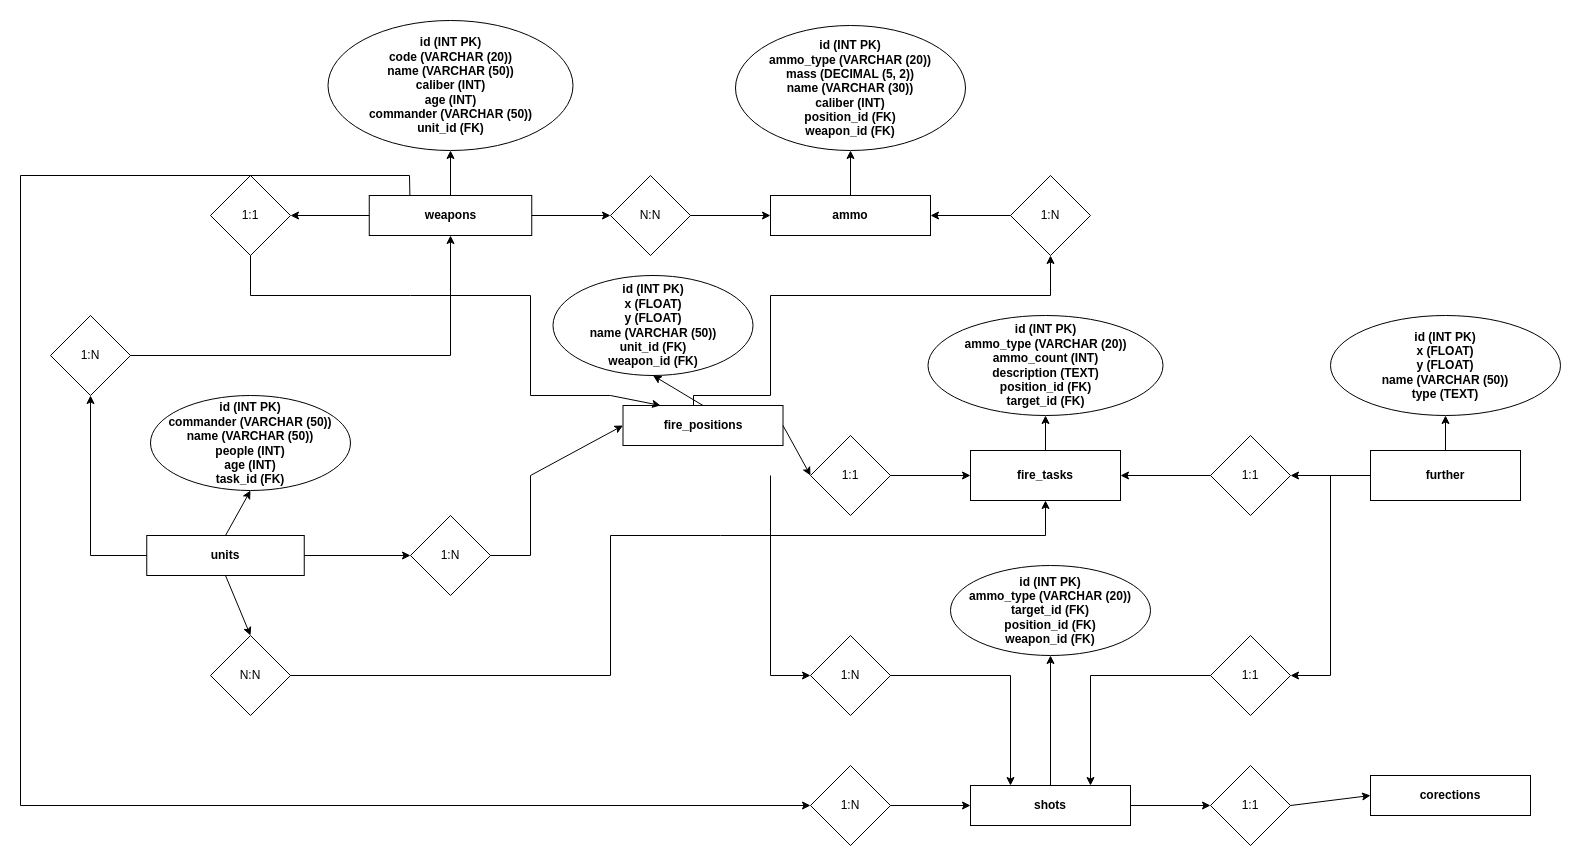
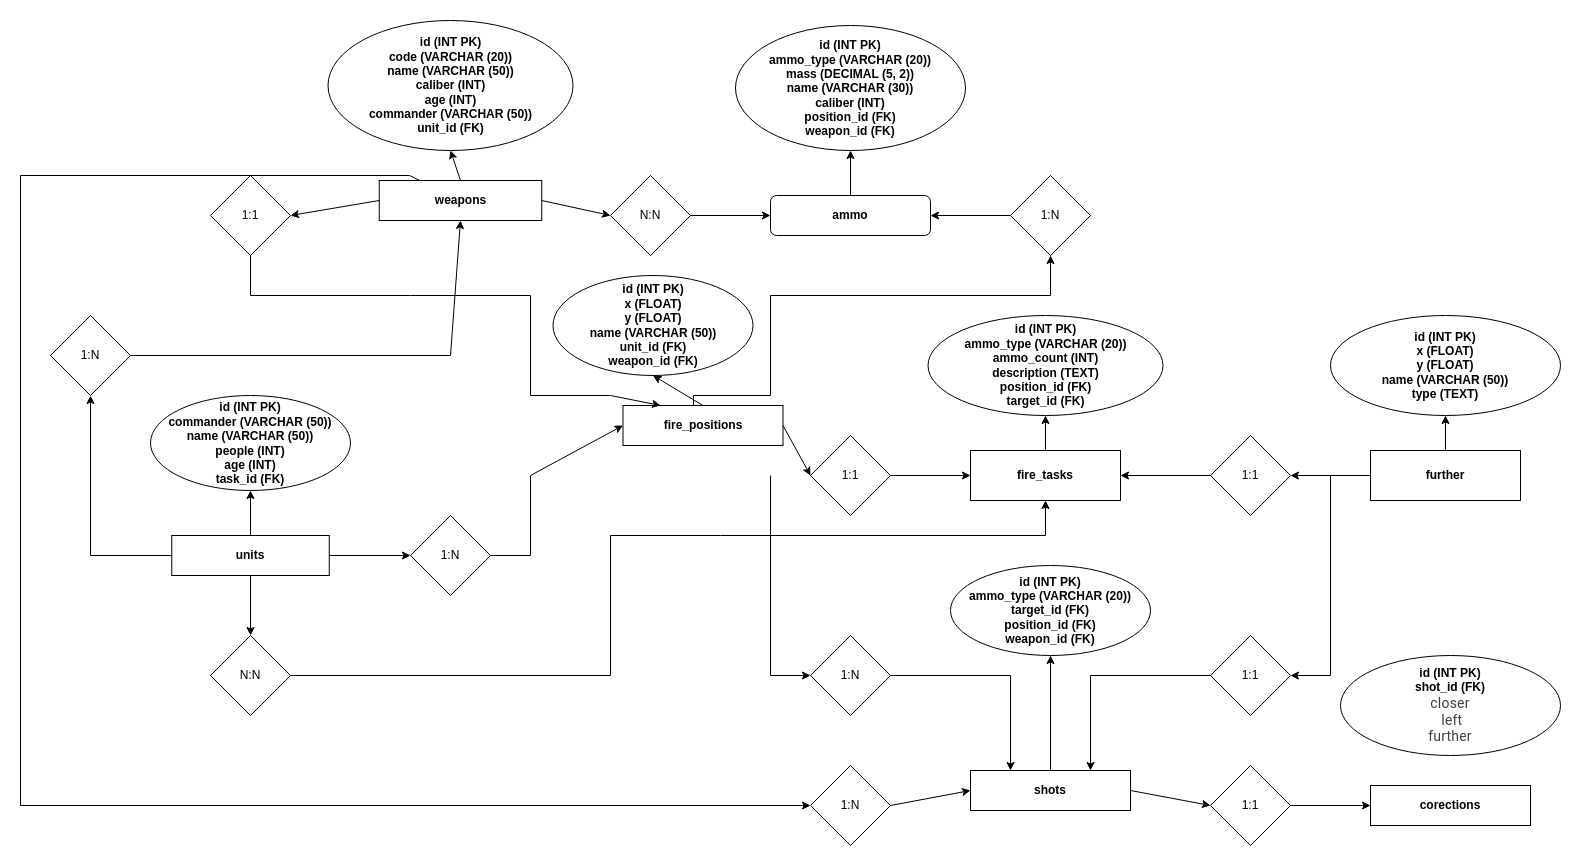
node "weapons": moved (451, 216) -> (461, 201)
node "ammo": shape rectangle -> rounded rectangle
node "units": moved (226, 556) -> (251, 556)
node "id (INT PK) shot_id (FK) closer left further": added
node "corections": moved (1451, 796) -> (1451, 806)
node "shots": moved (1051, 806) -> (1051, 791)
